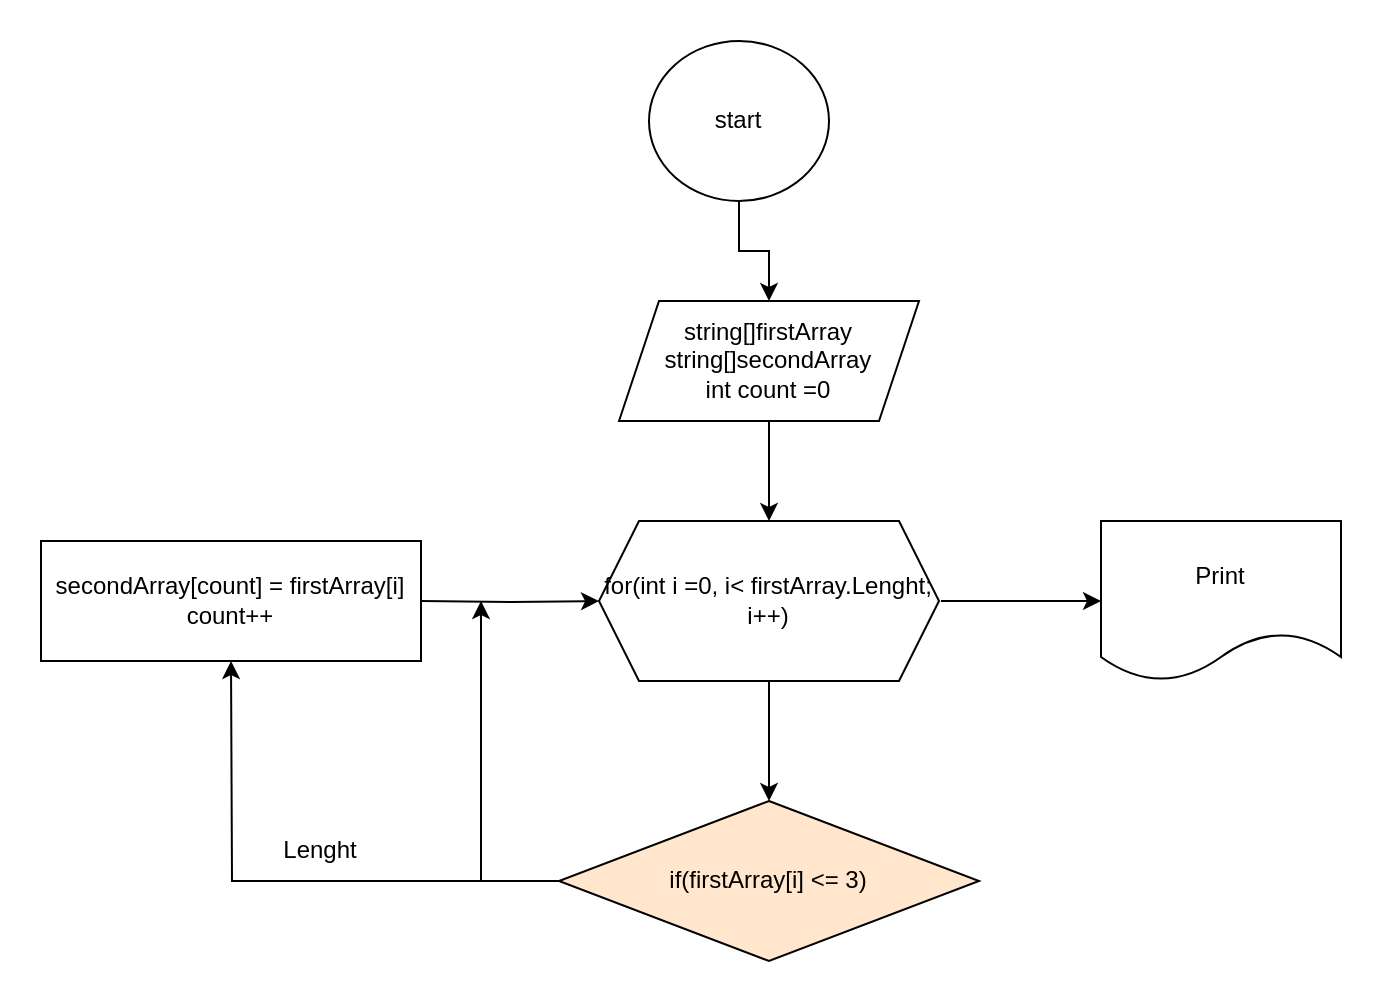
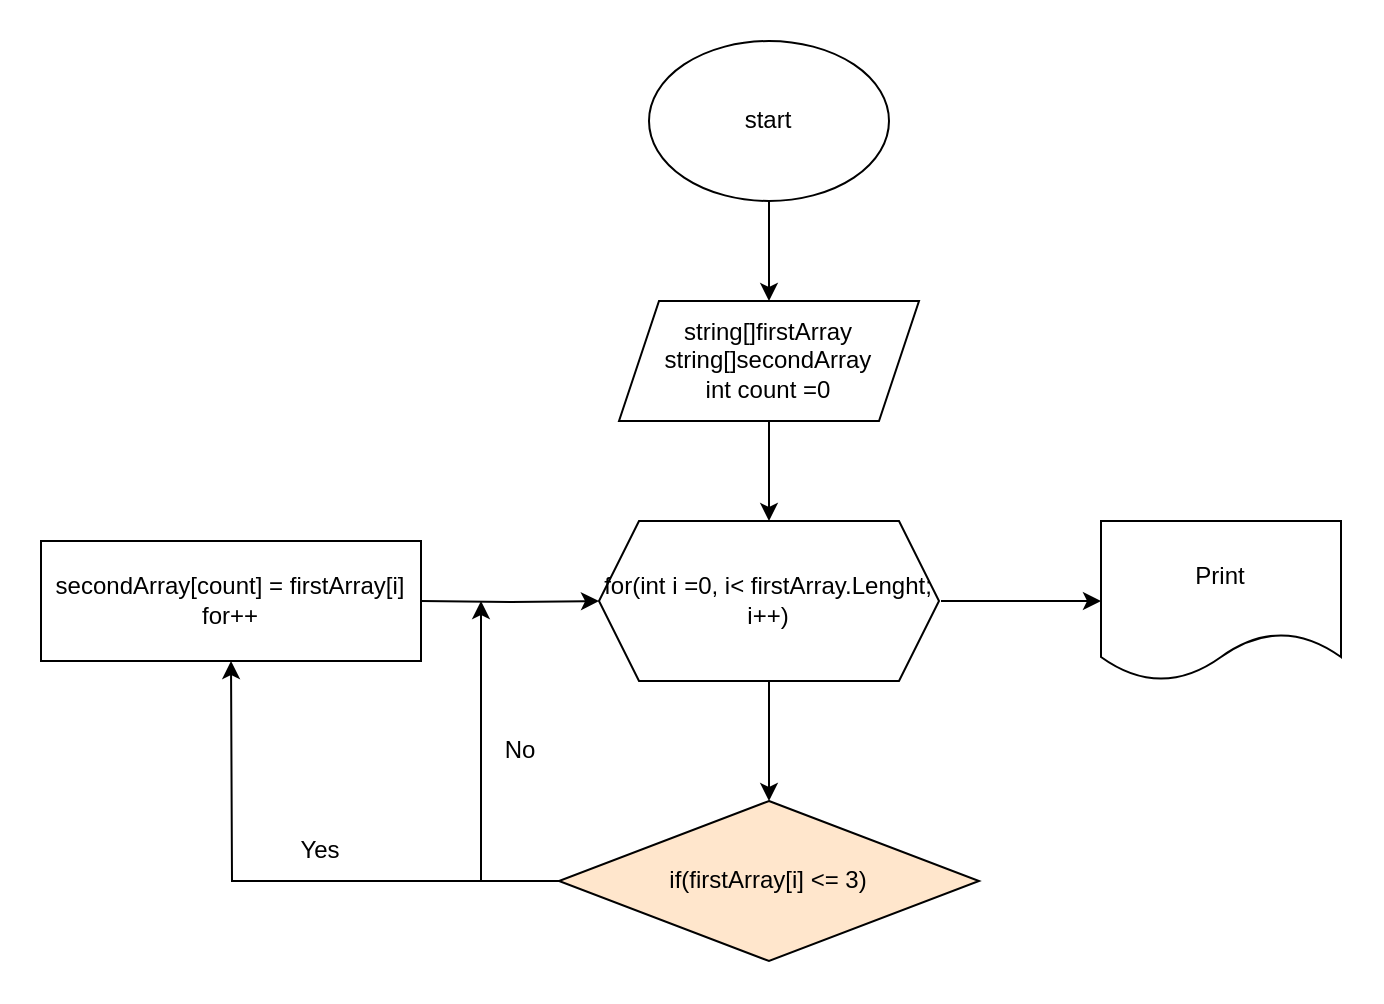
node "start": size 180x160 -> 240x160
node "secondArray[count] = firstArray[i] count++": label "secondArray[count] = firstArray[i] count++" -> "secondArray[count] = firstArray[i] for++"
node "No": added
node "Lenght": label "Lenght" -> "Yes"
